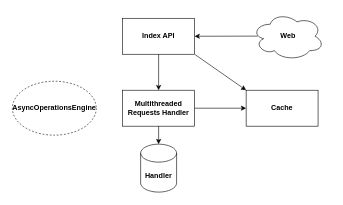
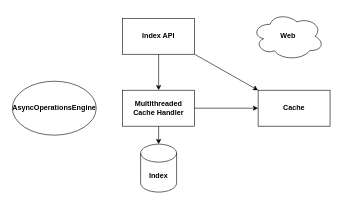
edge "Web" -> "Index API": removed
node "AsyncOperationsEngine": style dashed -> solid
node "Multithreaded Requests Handler": label "Multithreaded Requests Handler" -> "Multithreaded Cache Handler"
node "Cache": moved (282, 108) -> (294, 108)
node "Handler": label "Handler" -> "Index"
